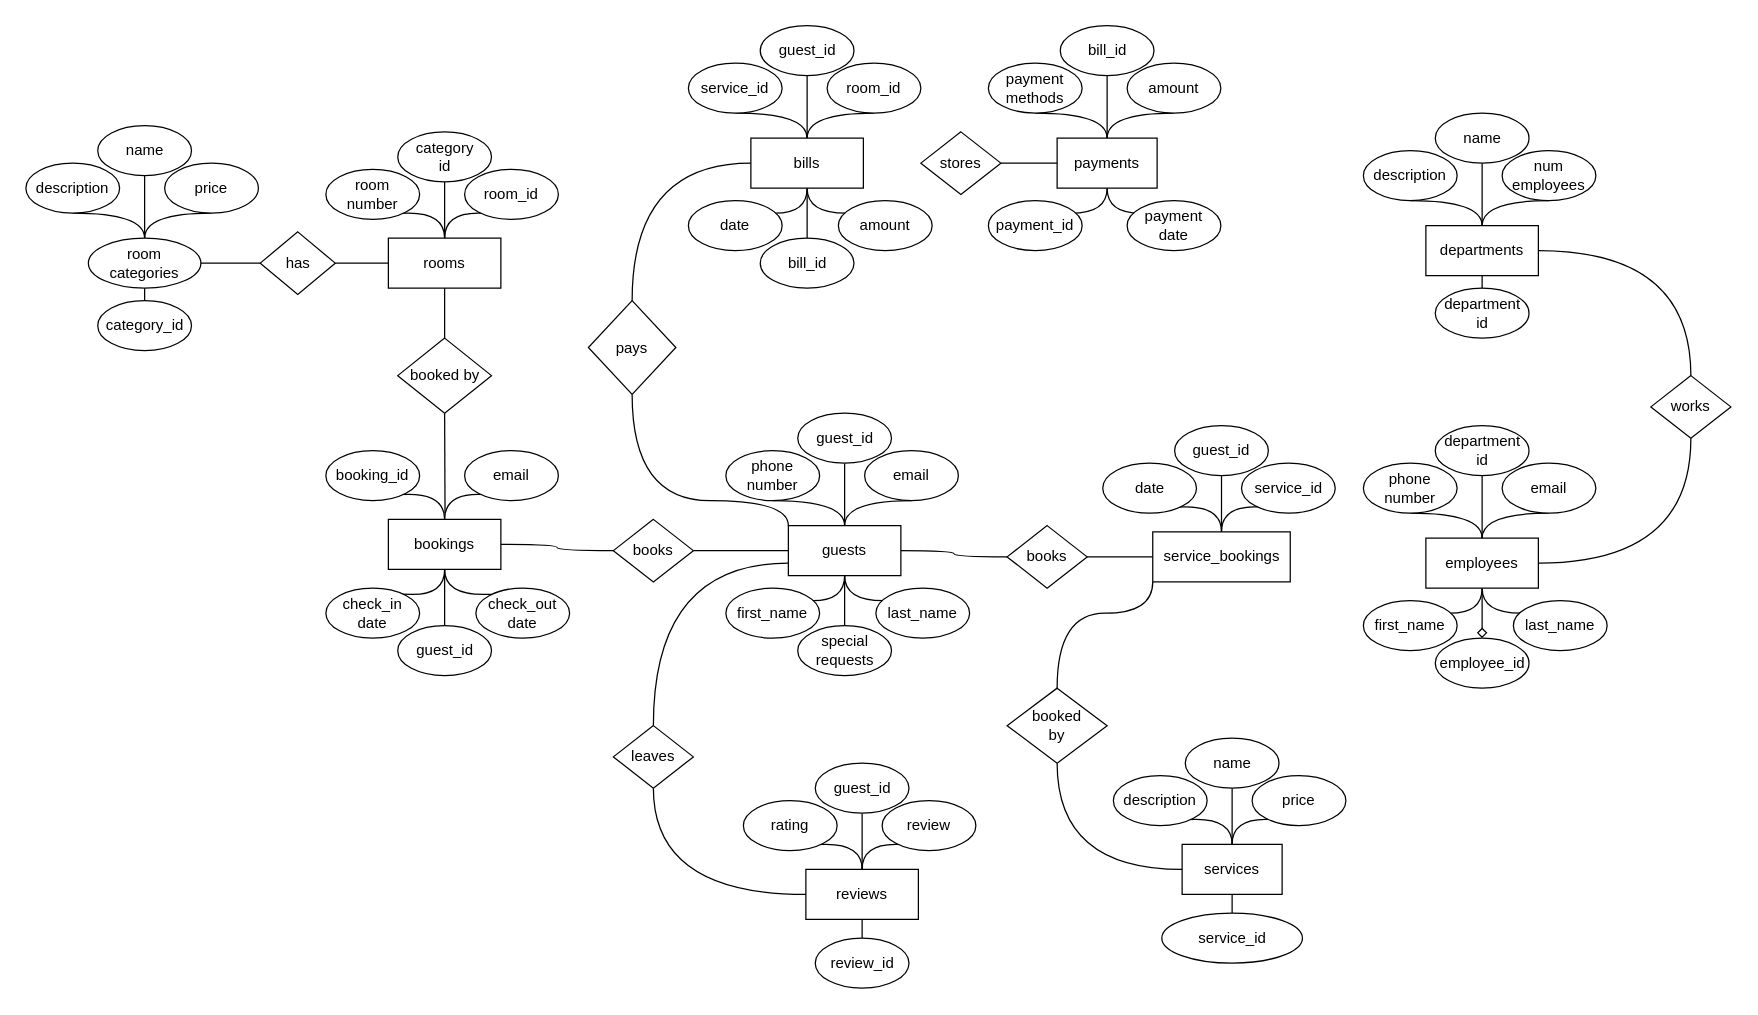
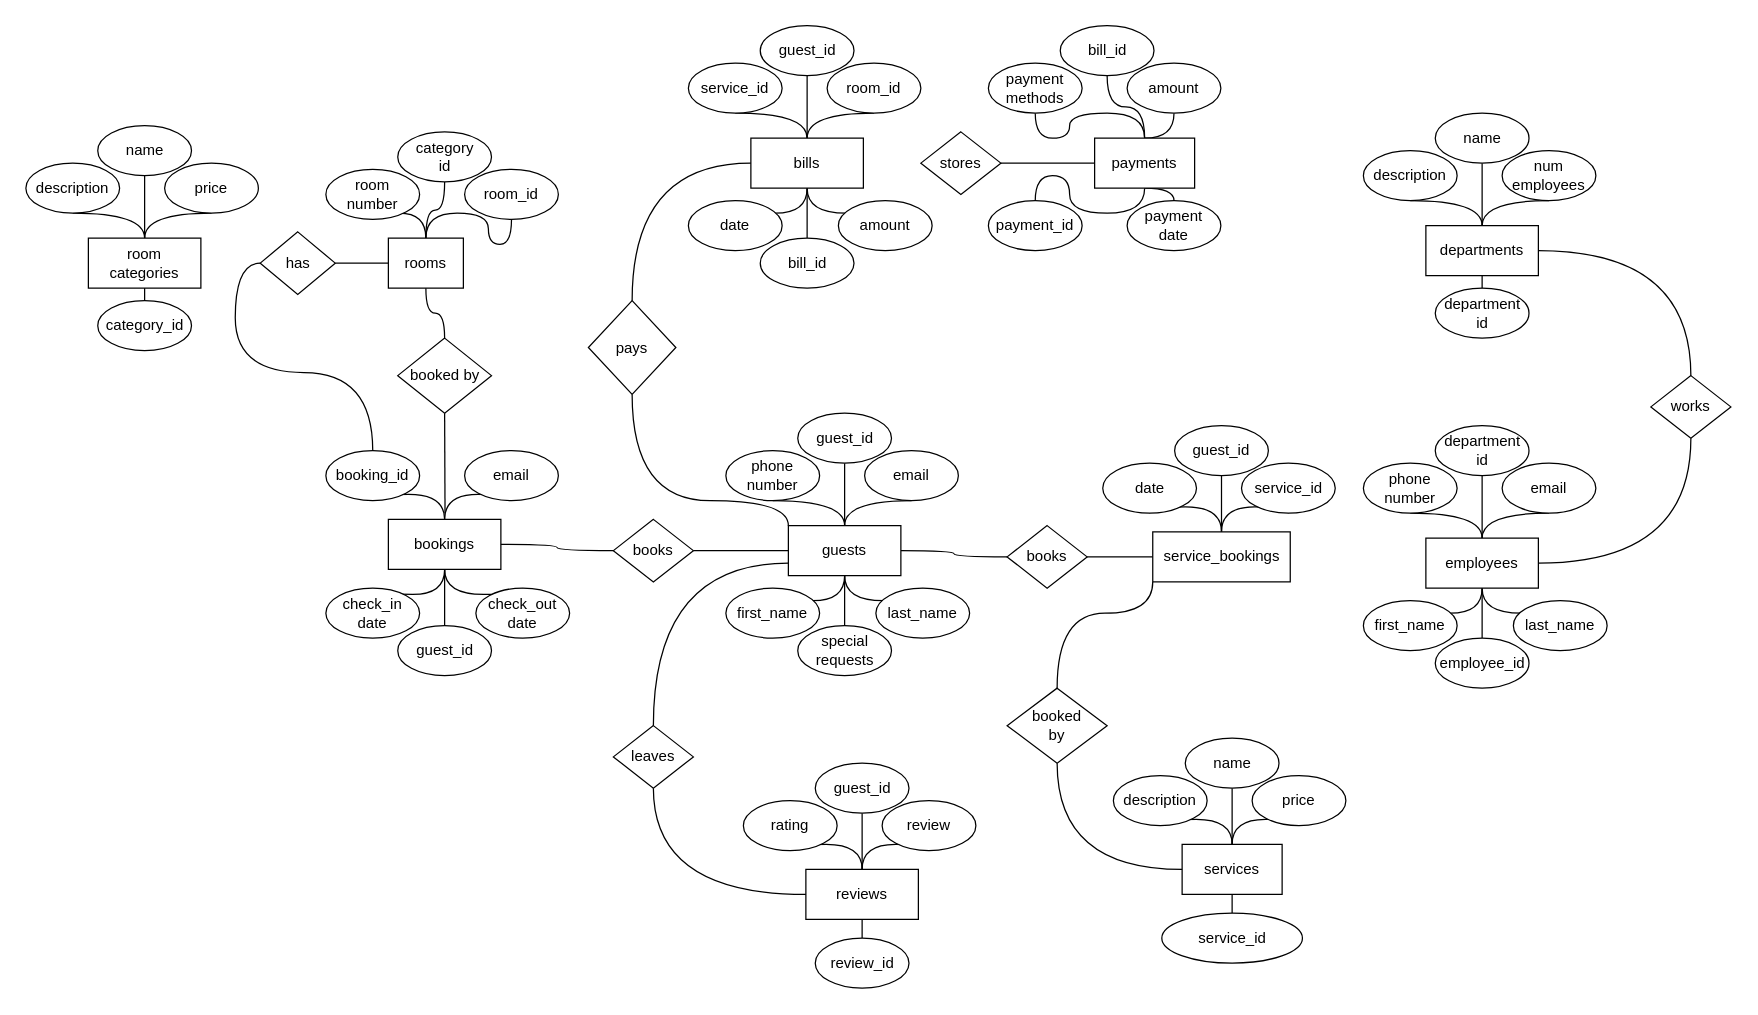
node "payments": moved (1107, 163) -> (1144, 163)
node "room categories": shape ellipse -> rectangle
edge "room categories" -- "has": now "booking_id" -- "has"
node "rooms": size 113x50 -> 75x50
edge "employees" -> "employee_id": arrowhead diamond -> none
